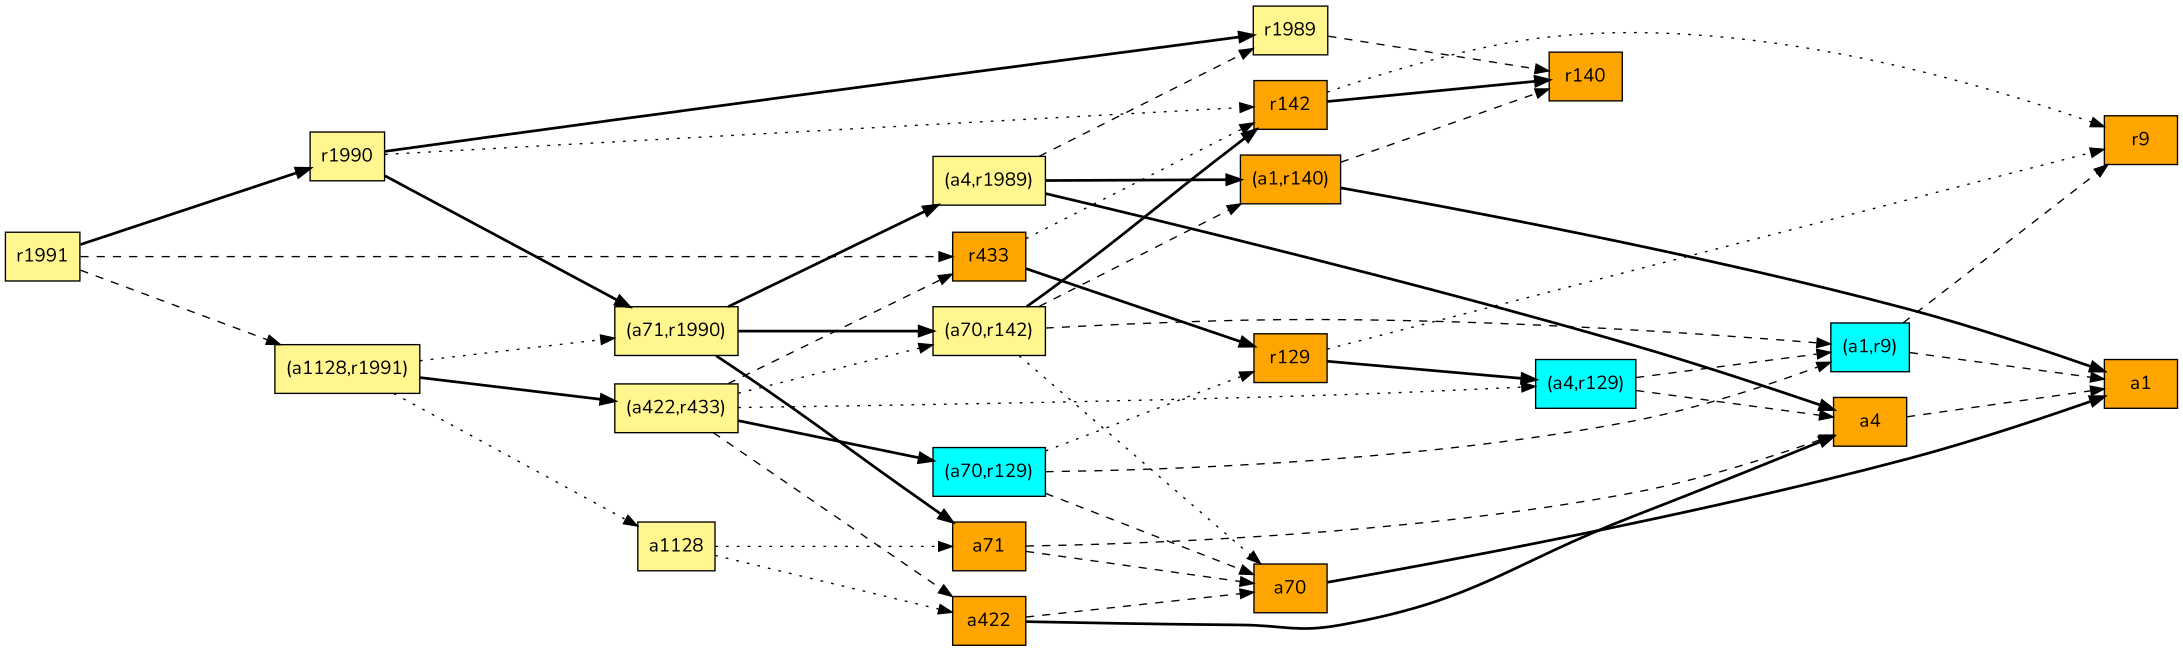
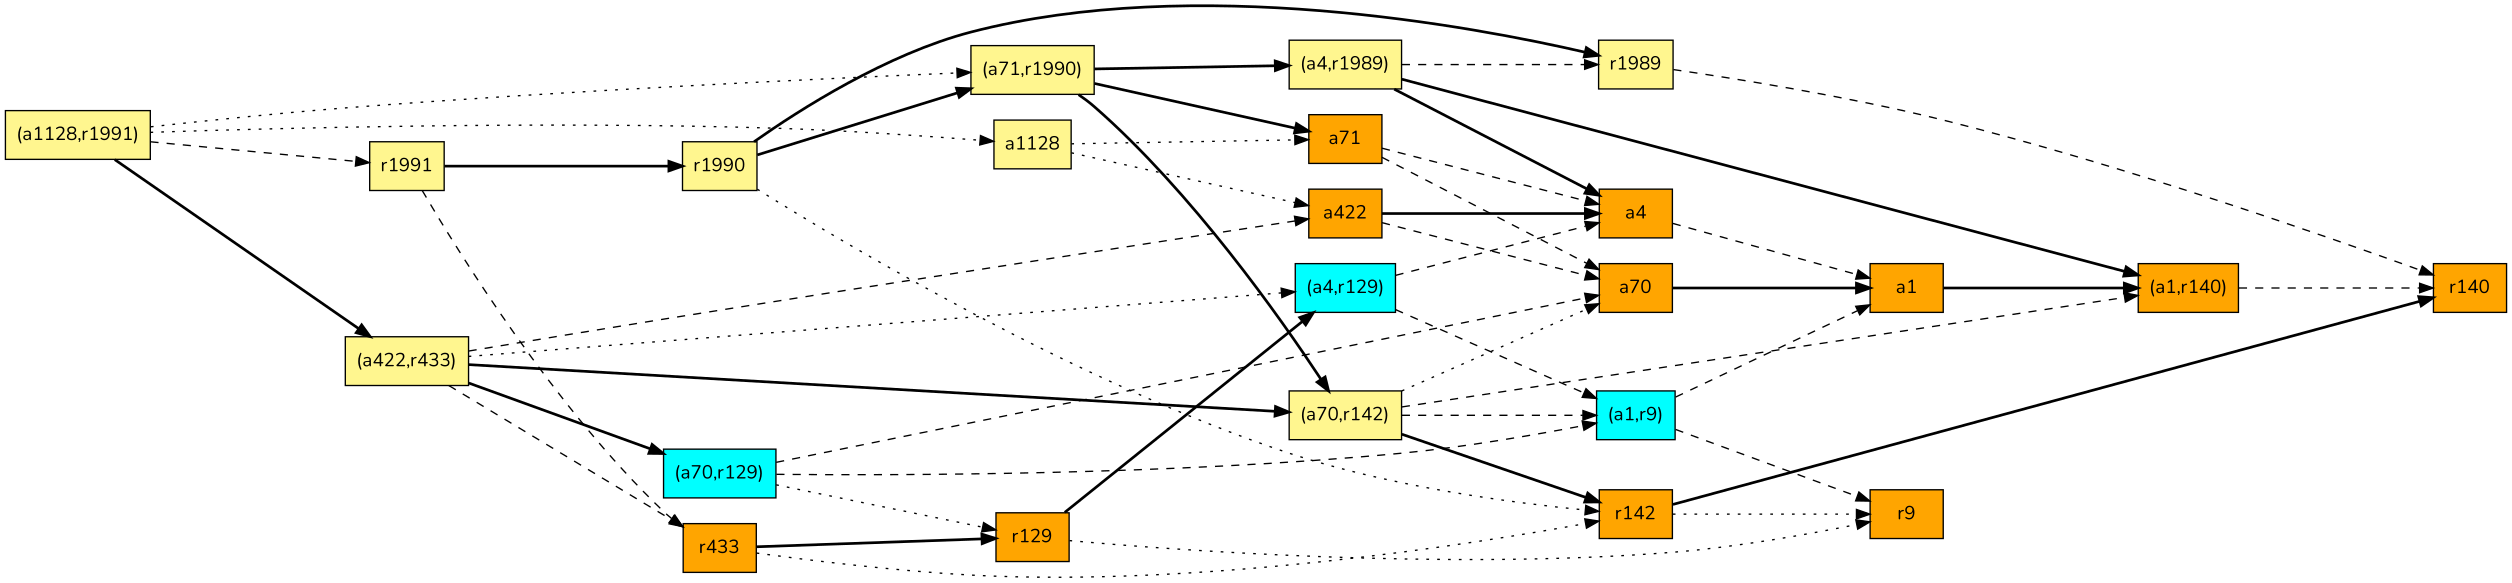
edge "(a1,r140)" -> "a1": reversed
edge "r1991" -> "(a1128,r1991)": reversed
edge "(a422,r433)" -> "(a70,r142)": style dotted -> bold
